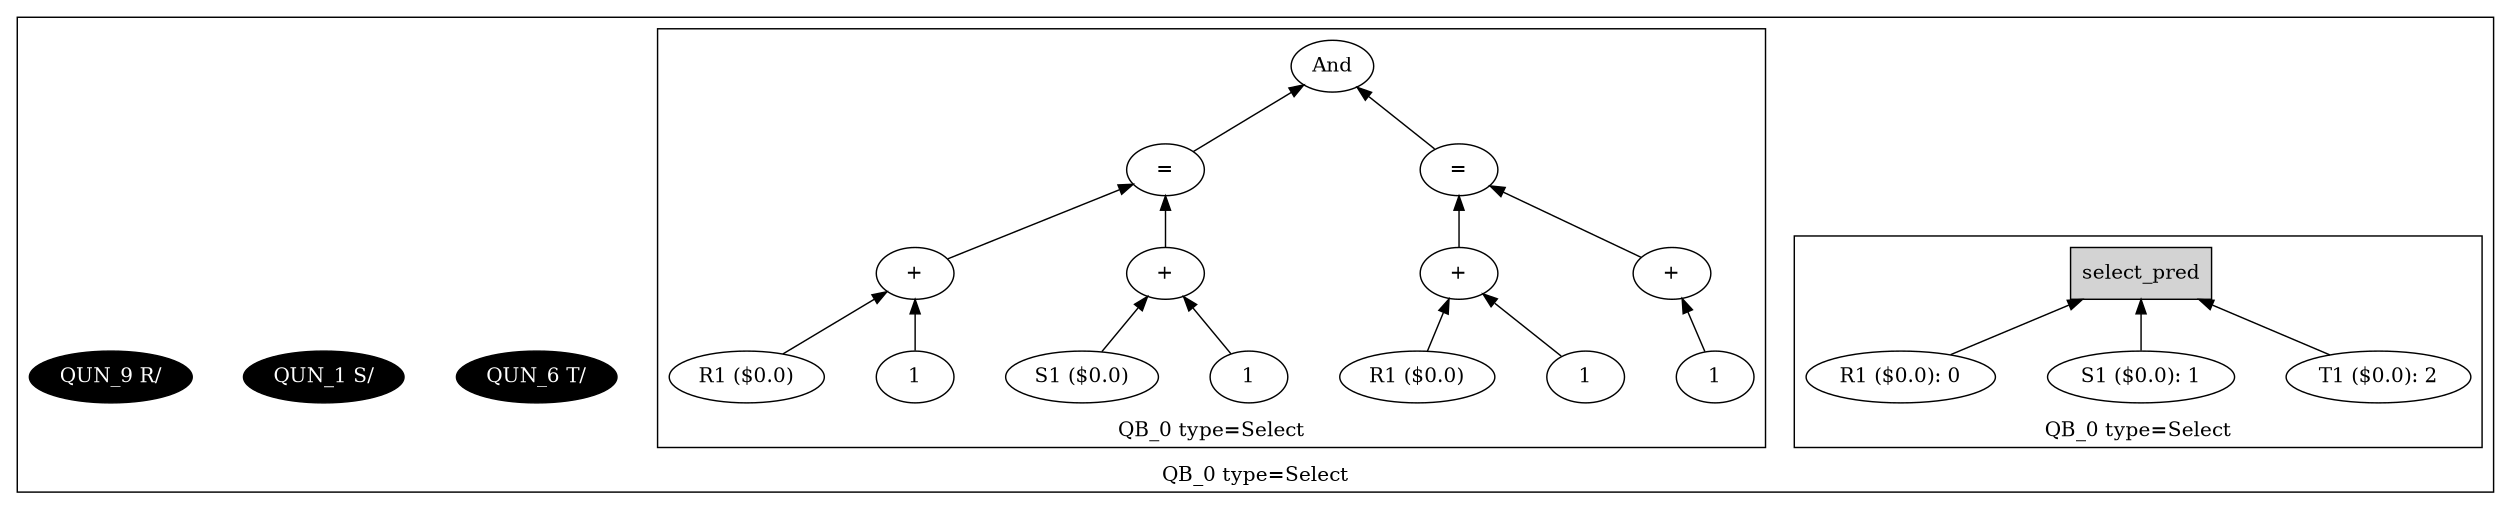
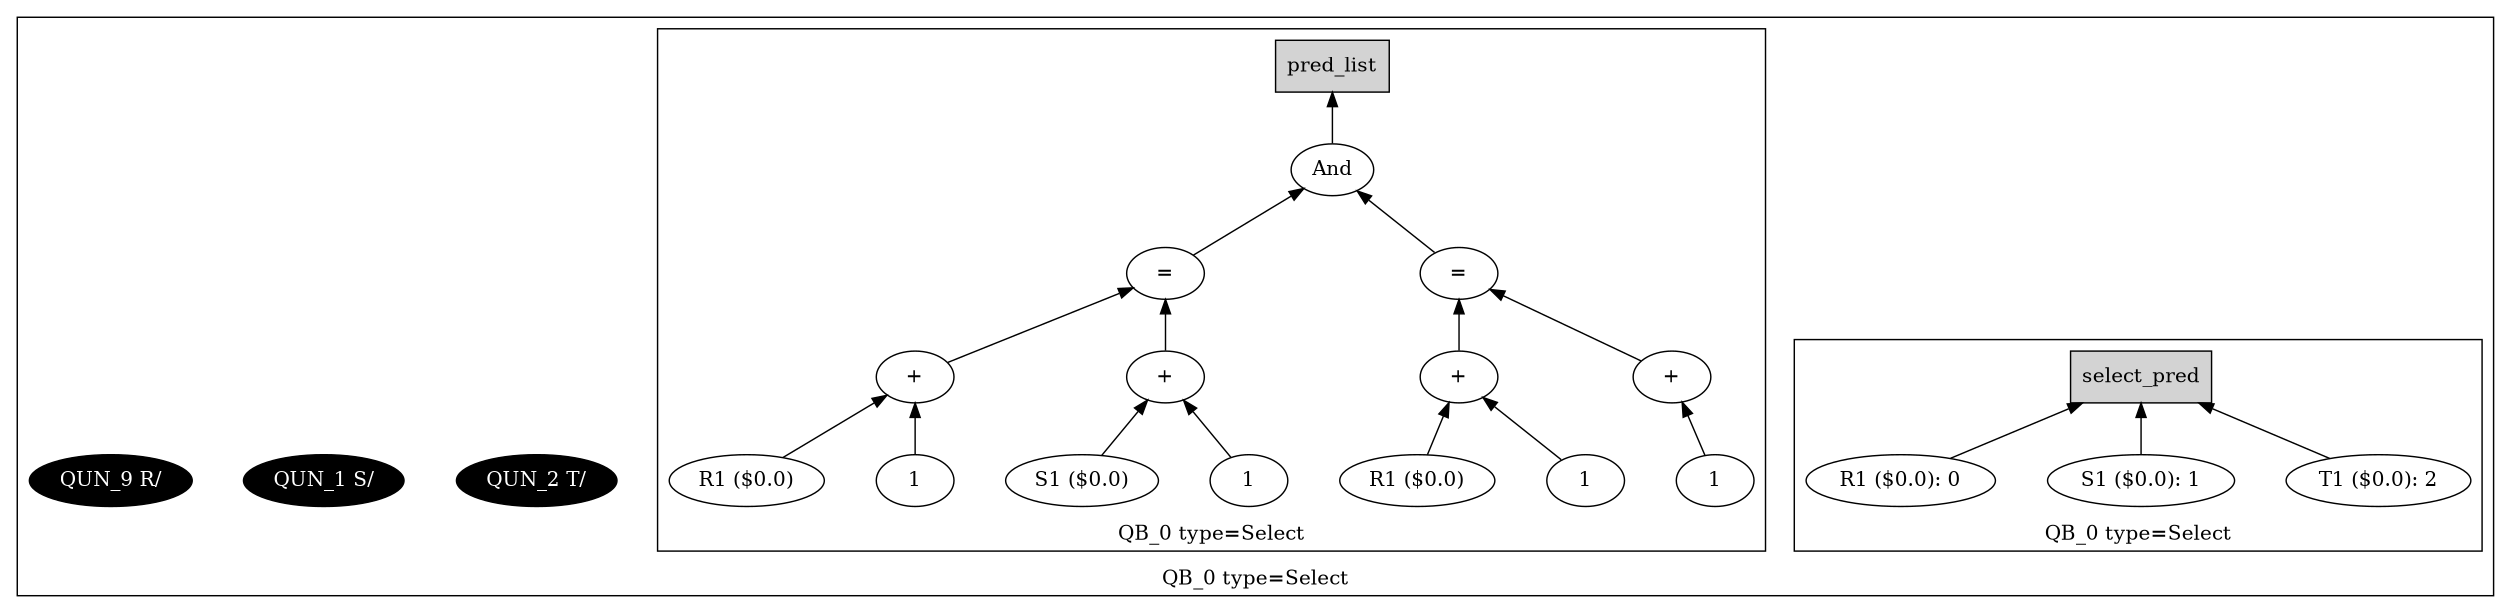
node "pred_list": added
node "QUN_6 T/": label "QUN_6 T/" -> "QUN_2 T/"
